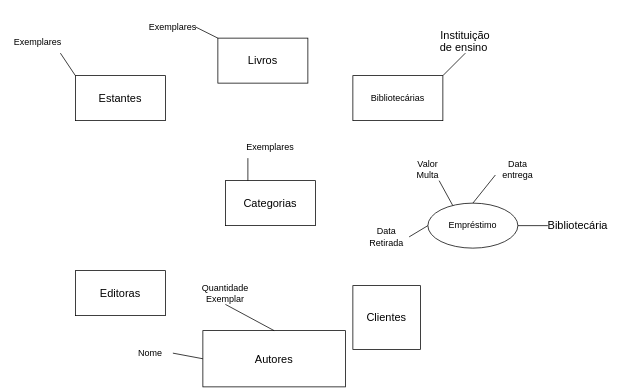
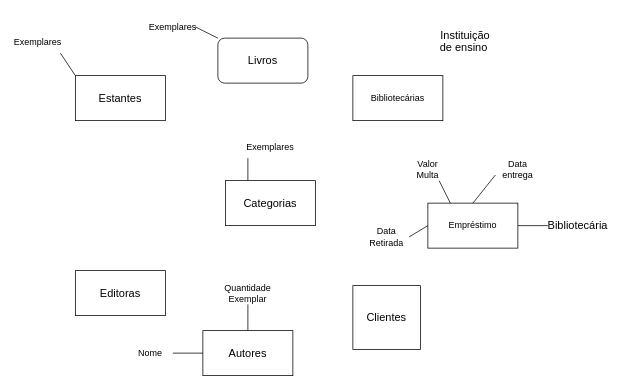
node "Livros": shape rectangle -> rounded rectangle
edge "Instituição de ensino" -- "Bibliotecárias": removed
node "Empréstimo": shape ellipse -> rectangle
node "Quantidade Exemplar": moved (225, 293) -> (248, 293)
node "Autores": size 143x56 -> 90x45
